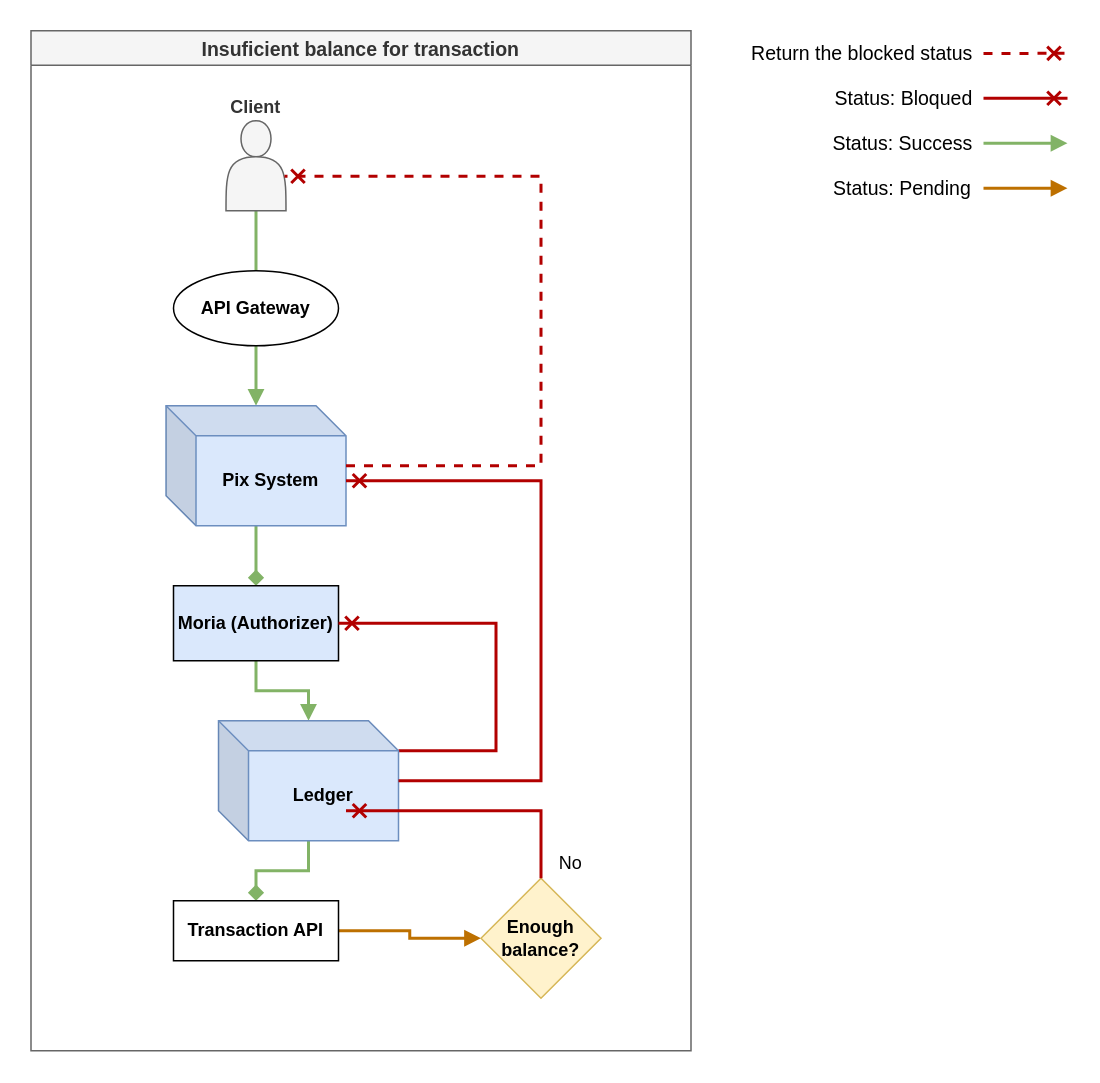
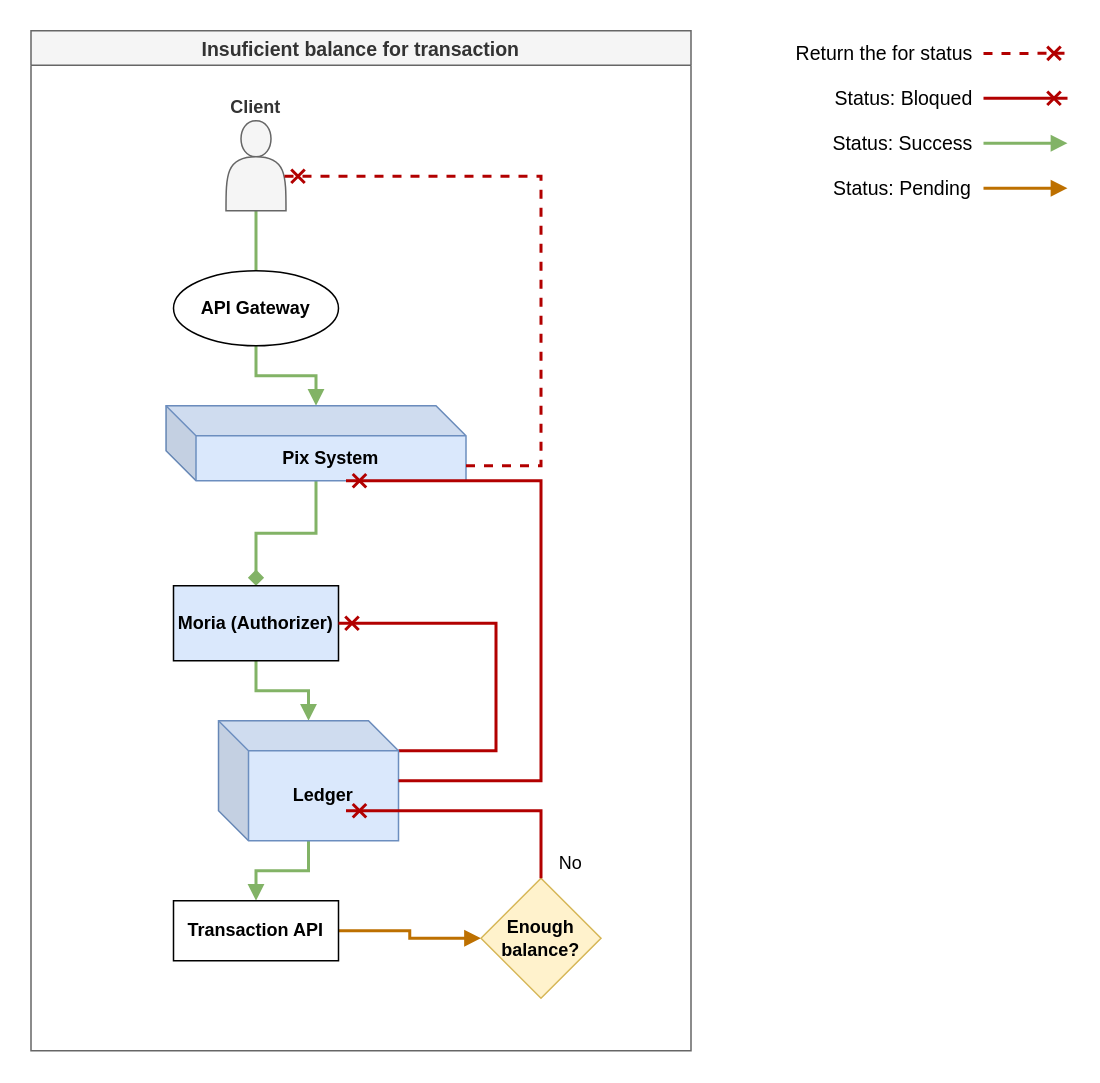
node "Return the blocked status": label "Return the blocked status" -> "Return the for status"
node "Pix System": size 180x120 -> 300x75
edge "Ledger" -> "Transaction API": arrowhead diamond -> block
